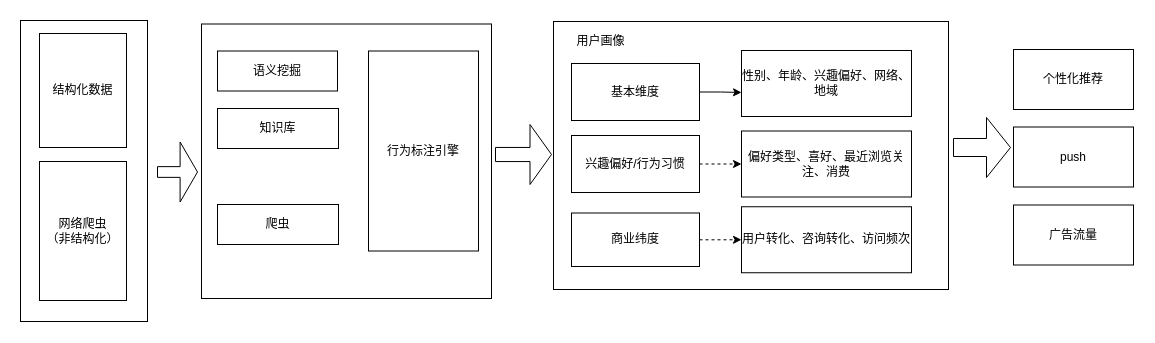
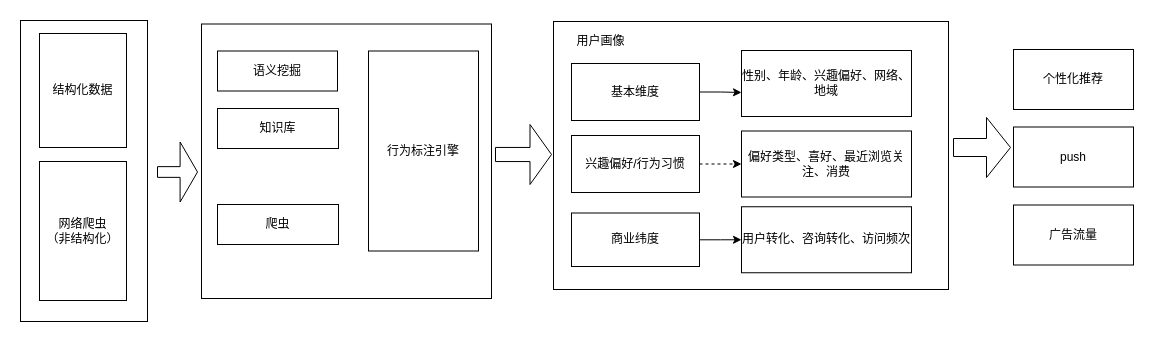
edge "商业纬度" -> "用户转化、咨询转化、访问频次": style dashed -> solid
